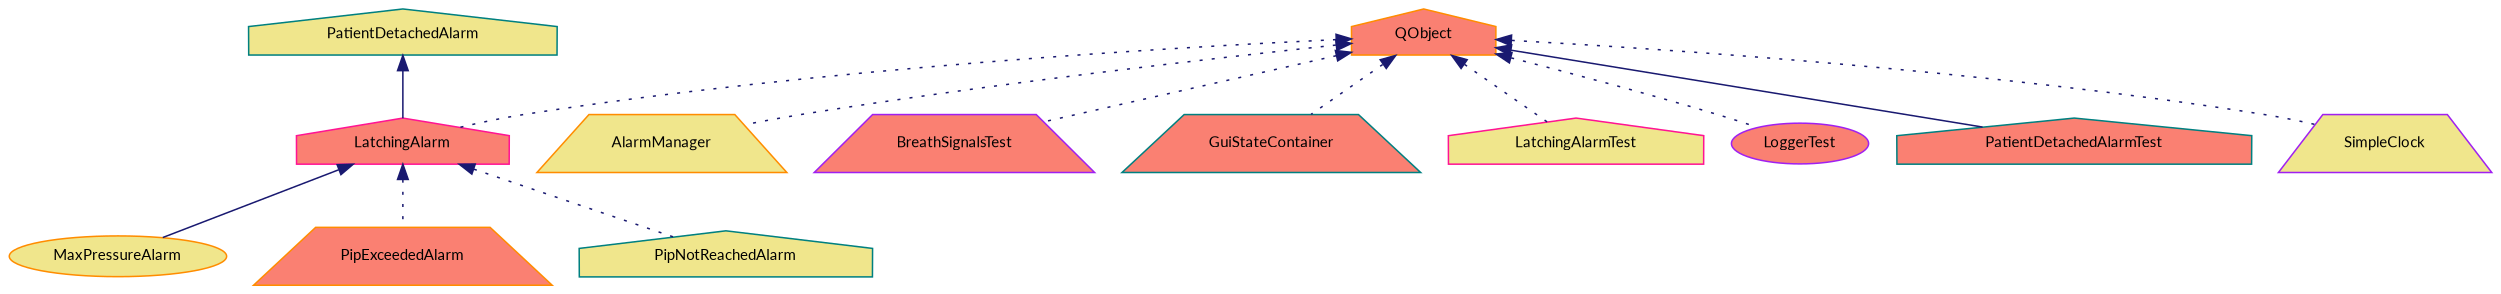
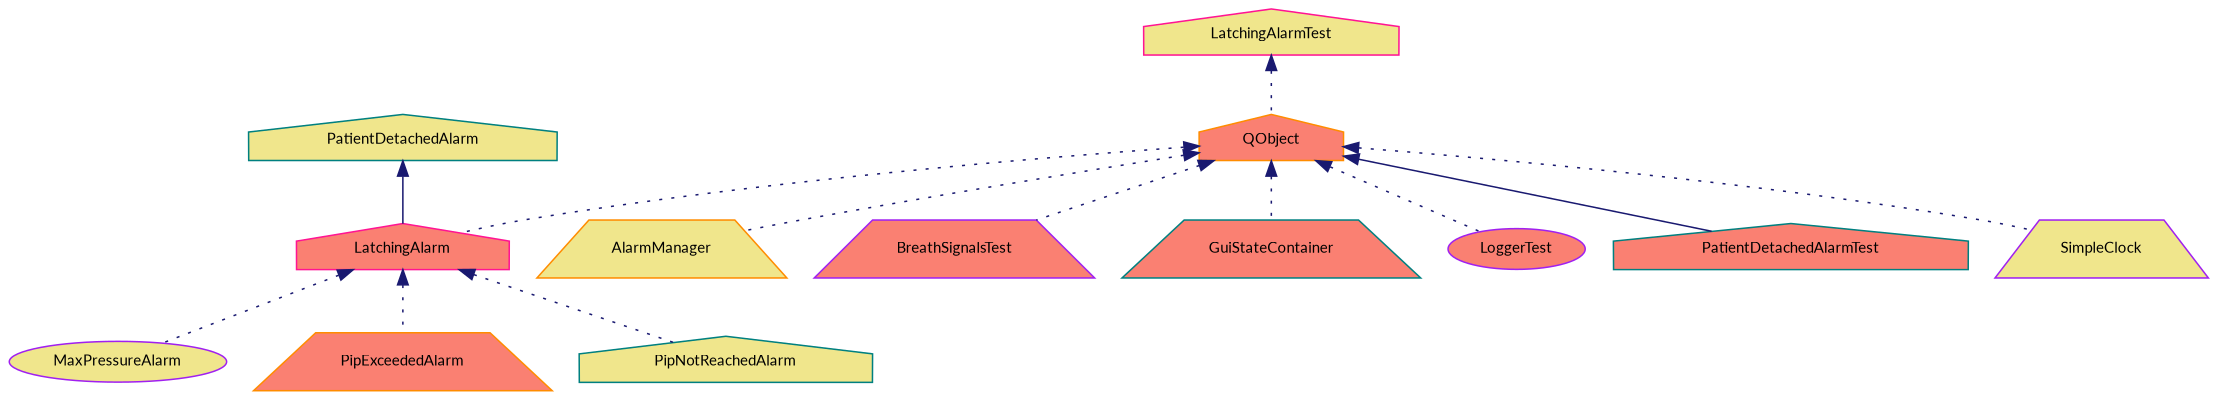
edge "LatchingAlarmTest" -> "QObject": reversed
edge "MaxPressureAlarm" -> "LatchingAlarm": style solid -> dotted
node "MaxPressureAlarm": color darkorange -> purple
